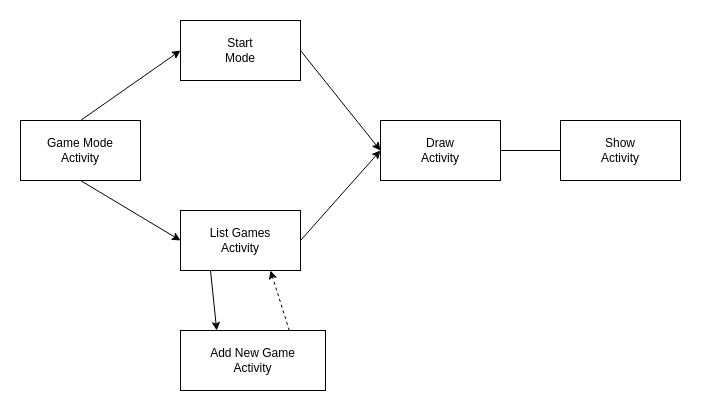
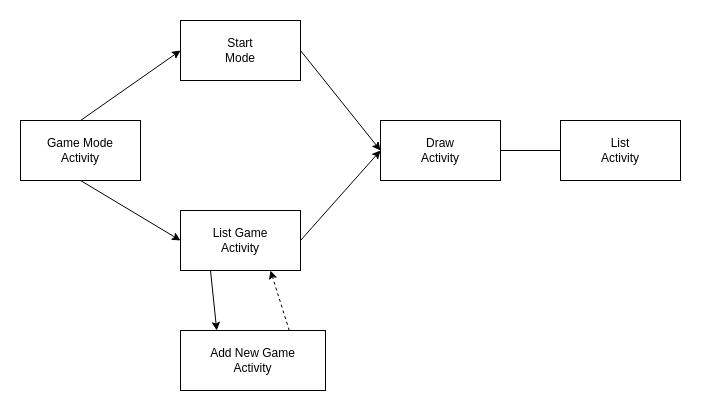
node "Show Activity": label "Show Activity" -> "List Activity"
node "List Games Activity": label "List Games Activity" -> "List Game Activity"
